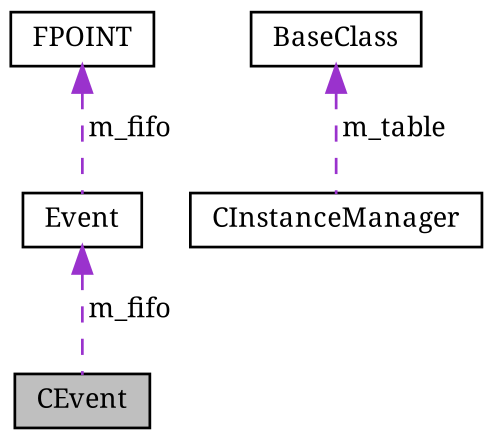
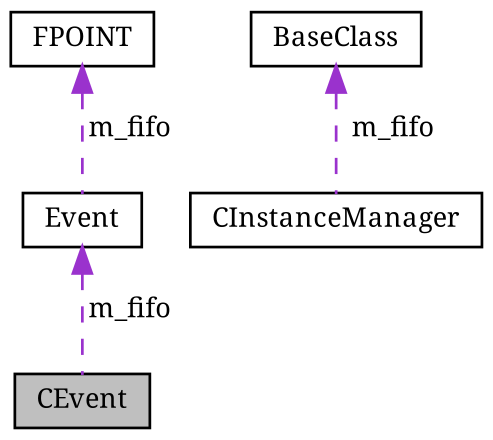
edge "CInstanceManager" -> "BaseClass": label " m_table" -> " m_fifo"
